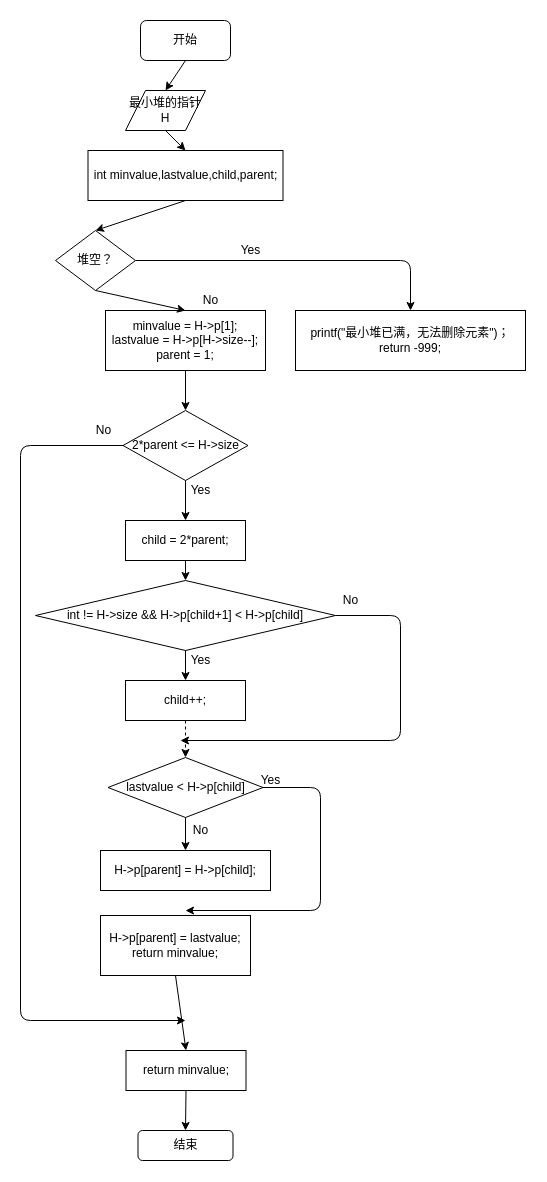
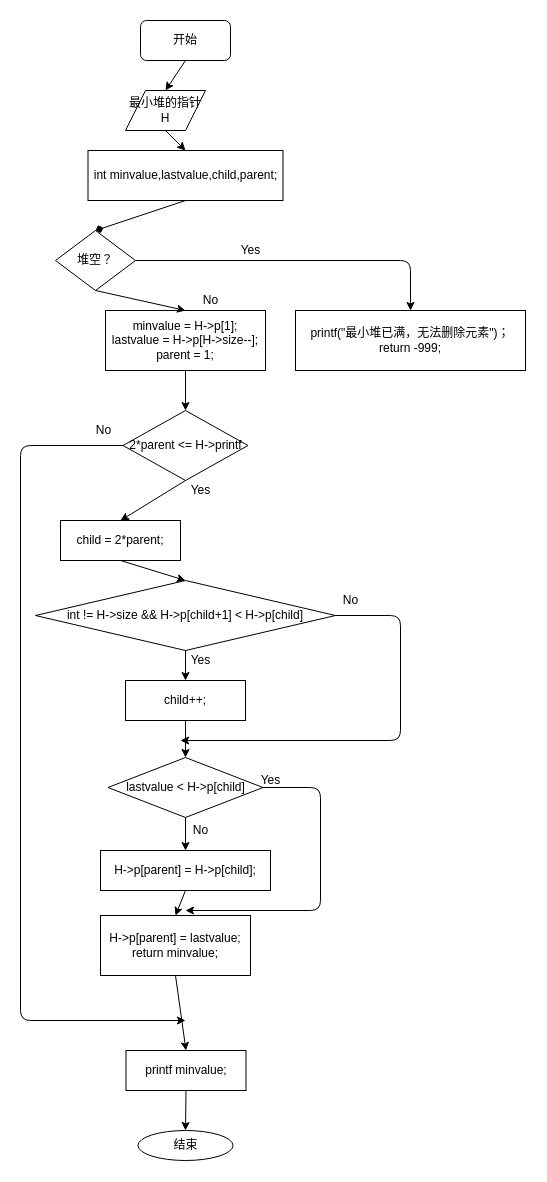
edge "int minvalue,lastvalue,child,parent;" -> "堆空？": arrowhead classic -> diamond
node "2*parent <= H->size": label "2*parent <= H->size" -> "2*parent <= H->printf"
node "child = 2*parent;": moved (186, 541) -> (121, 541)
edge "child++;" -> "lastvalue < H->p[child]": style dashed -> solid
edge "H->p[parent] = H->p[child];" -> "H->p[parent] = lastvalue; return minvalue;": added
node "return minvalue;": label "return minvalue;" -> "printf minvalue;"
node "结束": shape rounded rectangle -> ellipse
